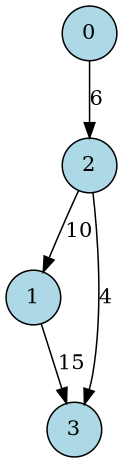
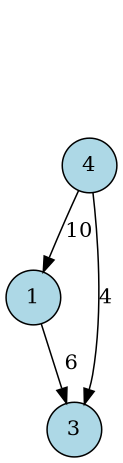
node "0": removed
node "2": label "2" -> "4"
edge "1" -> "3": label "15" -> "6"
